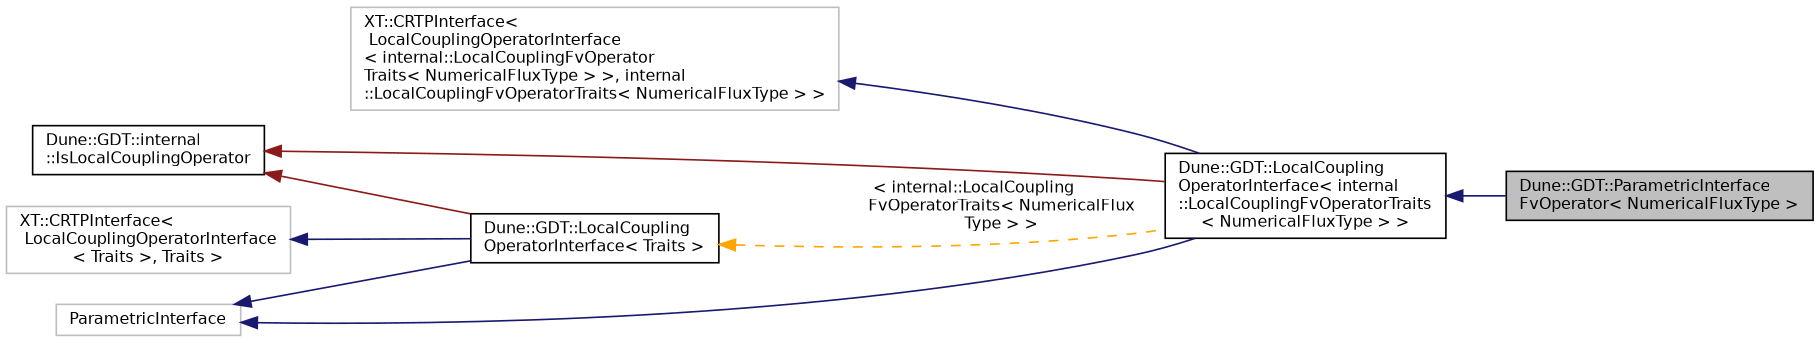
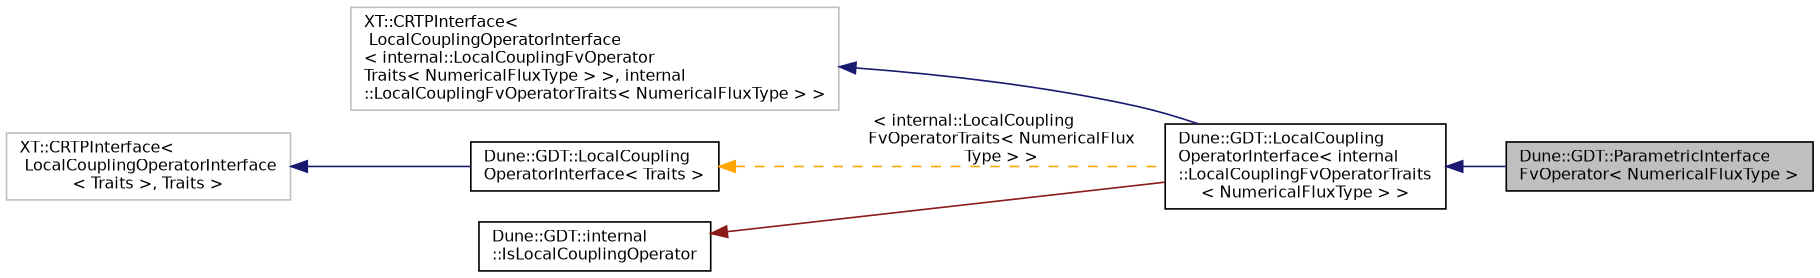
edge "Dune::GDT::LocalCoupling OperatorInterface< Traits >" -> "Dune::GDT::internal ::IsLocalCouplingOperator": removed
node "ParametricInterface": removed
